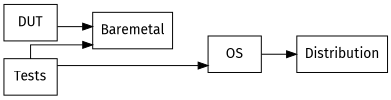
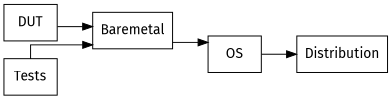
edge "Tests" -> "OS": now "Baremetal" -> "OS"
